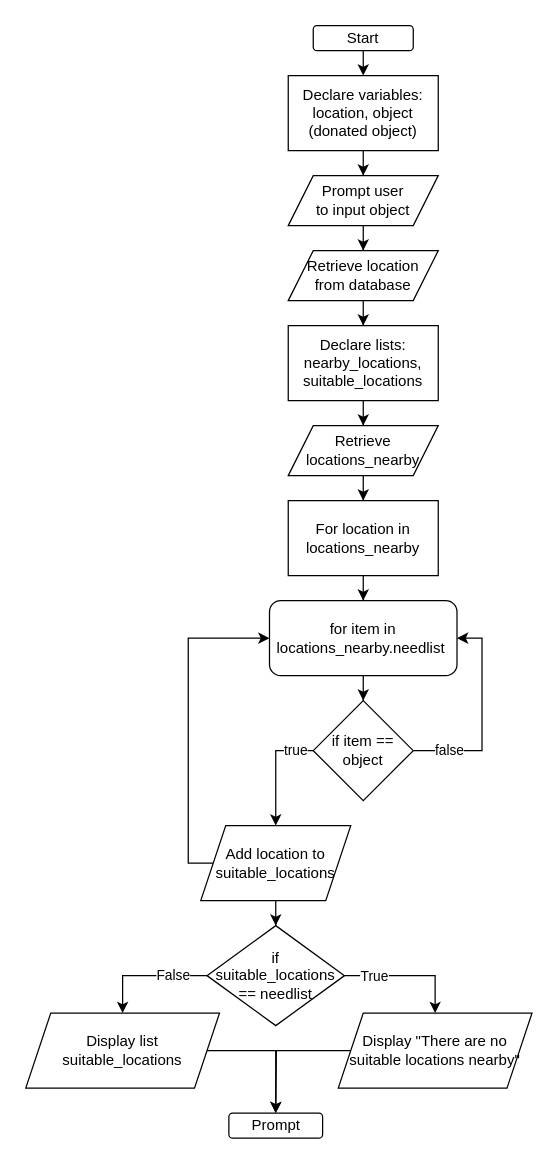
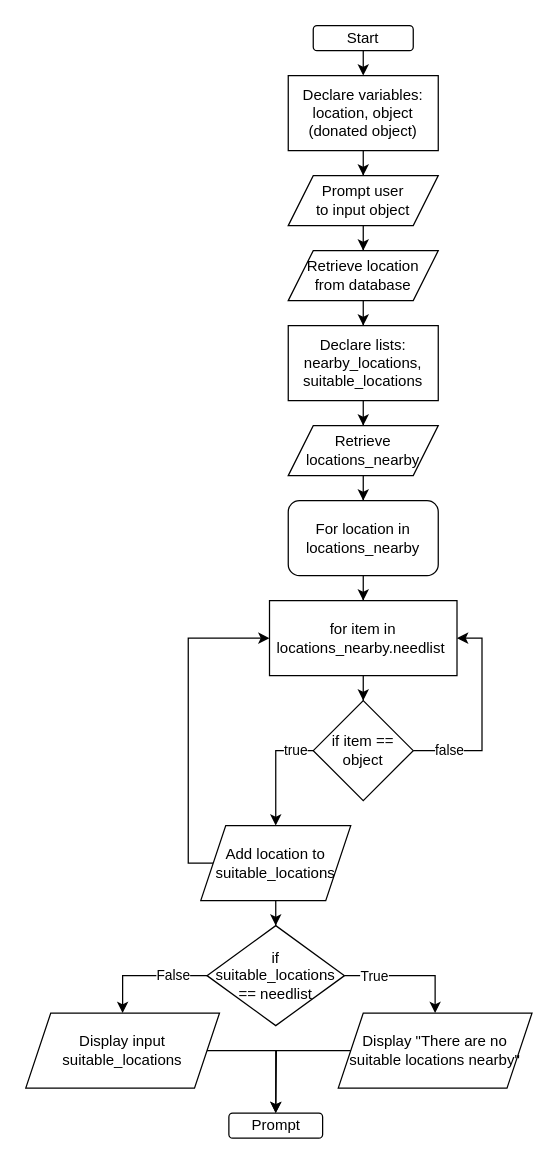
node "For location in locations_nearby": shape rectangle -> rounded rectangle
node "for item in locations_nearby.needlist": shape rounded rectangle -> rectangle
node "Display list suitable_locations": label "Display list suitable_locations" -> "Display input suitable_locations"
